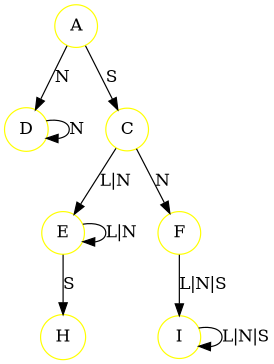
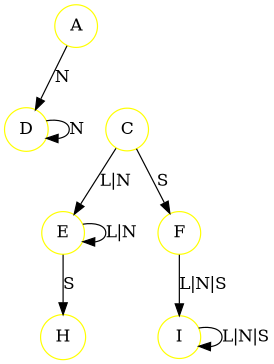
edge "A" -> "C": removed, label "S"
edge "C" -> "F": label "N" -> "S"
